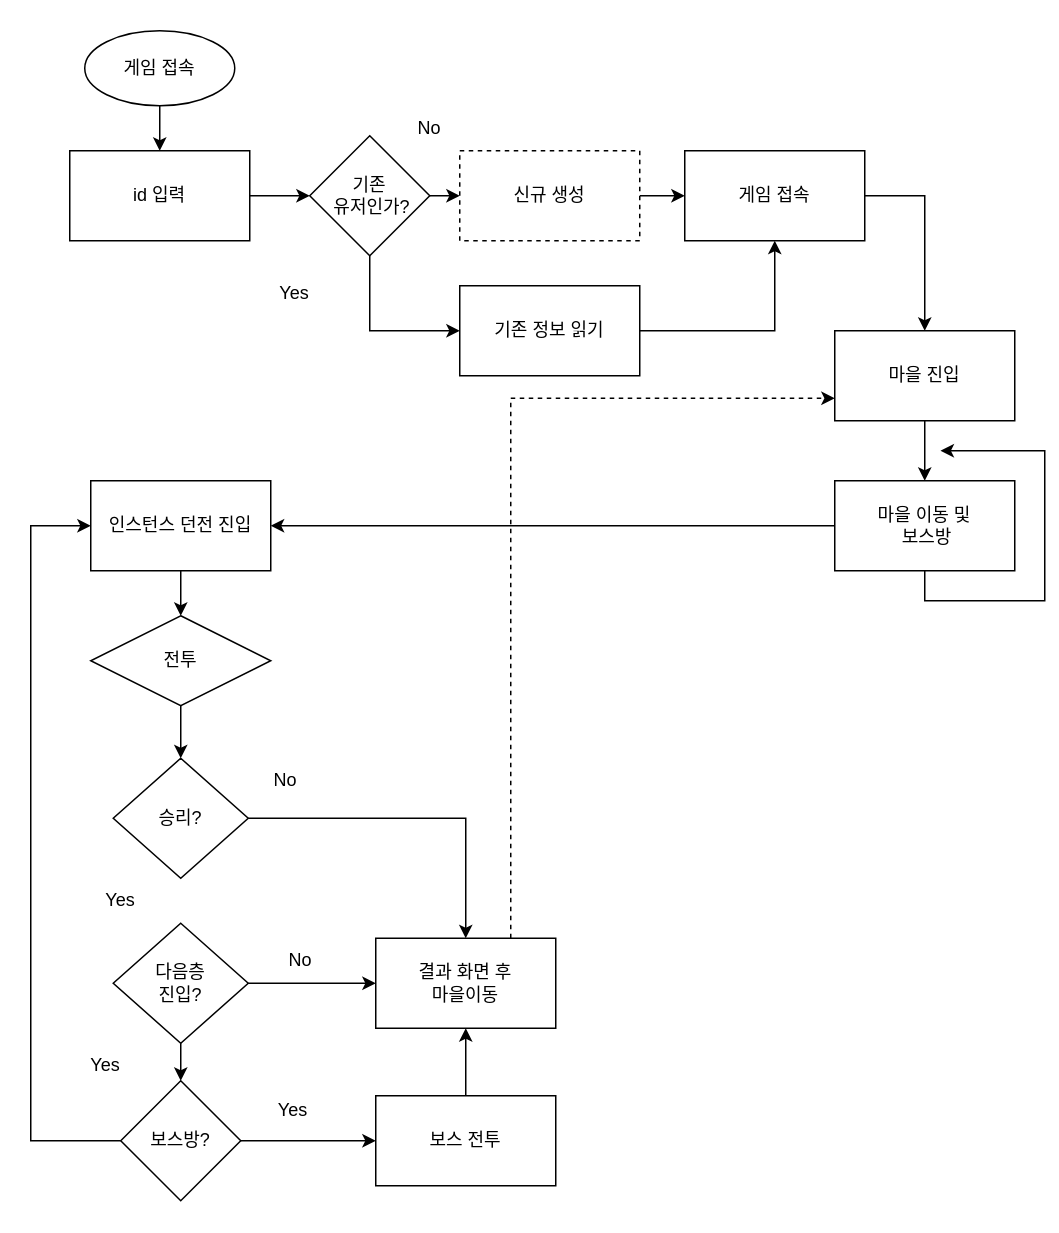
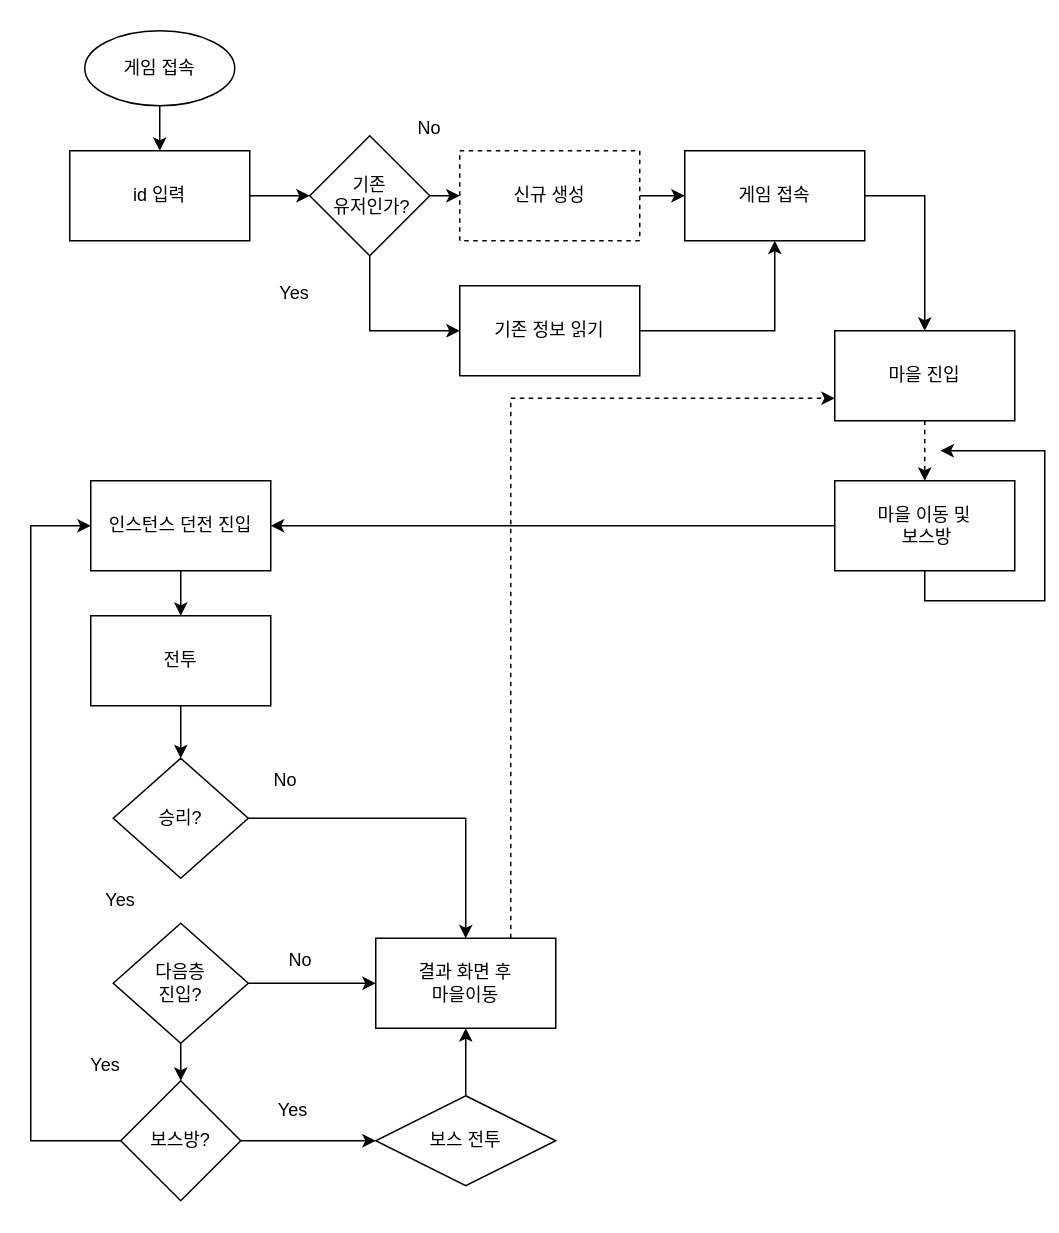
edge "마을 진입" -> "마을 이동 및 보스방": style solid -> dashed
node "전투": shape diamond -> rectangle
node "보스 전투": shape rectangle -> diamond
